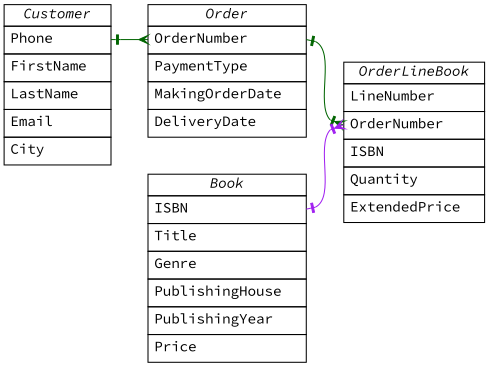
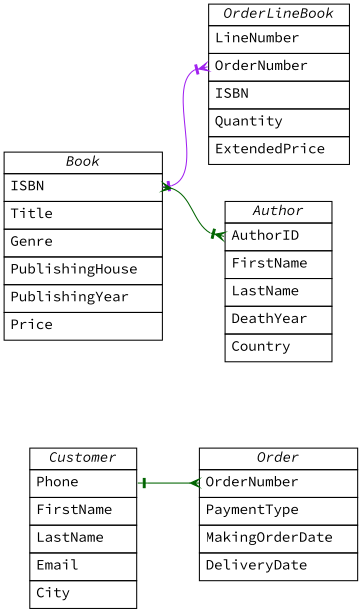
edge "Order" -- "OrderLineBook": removed
node "Author": added
